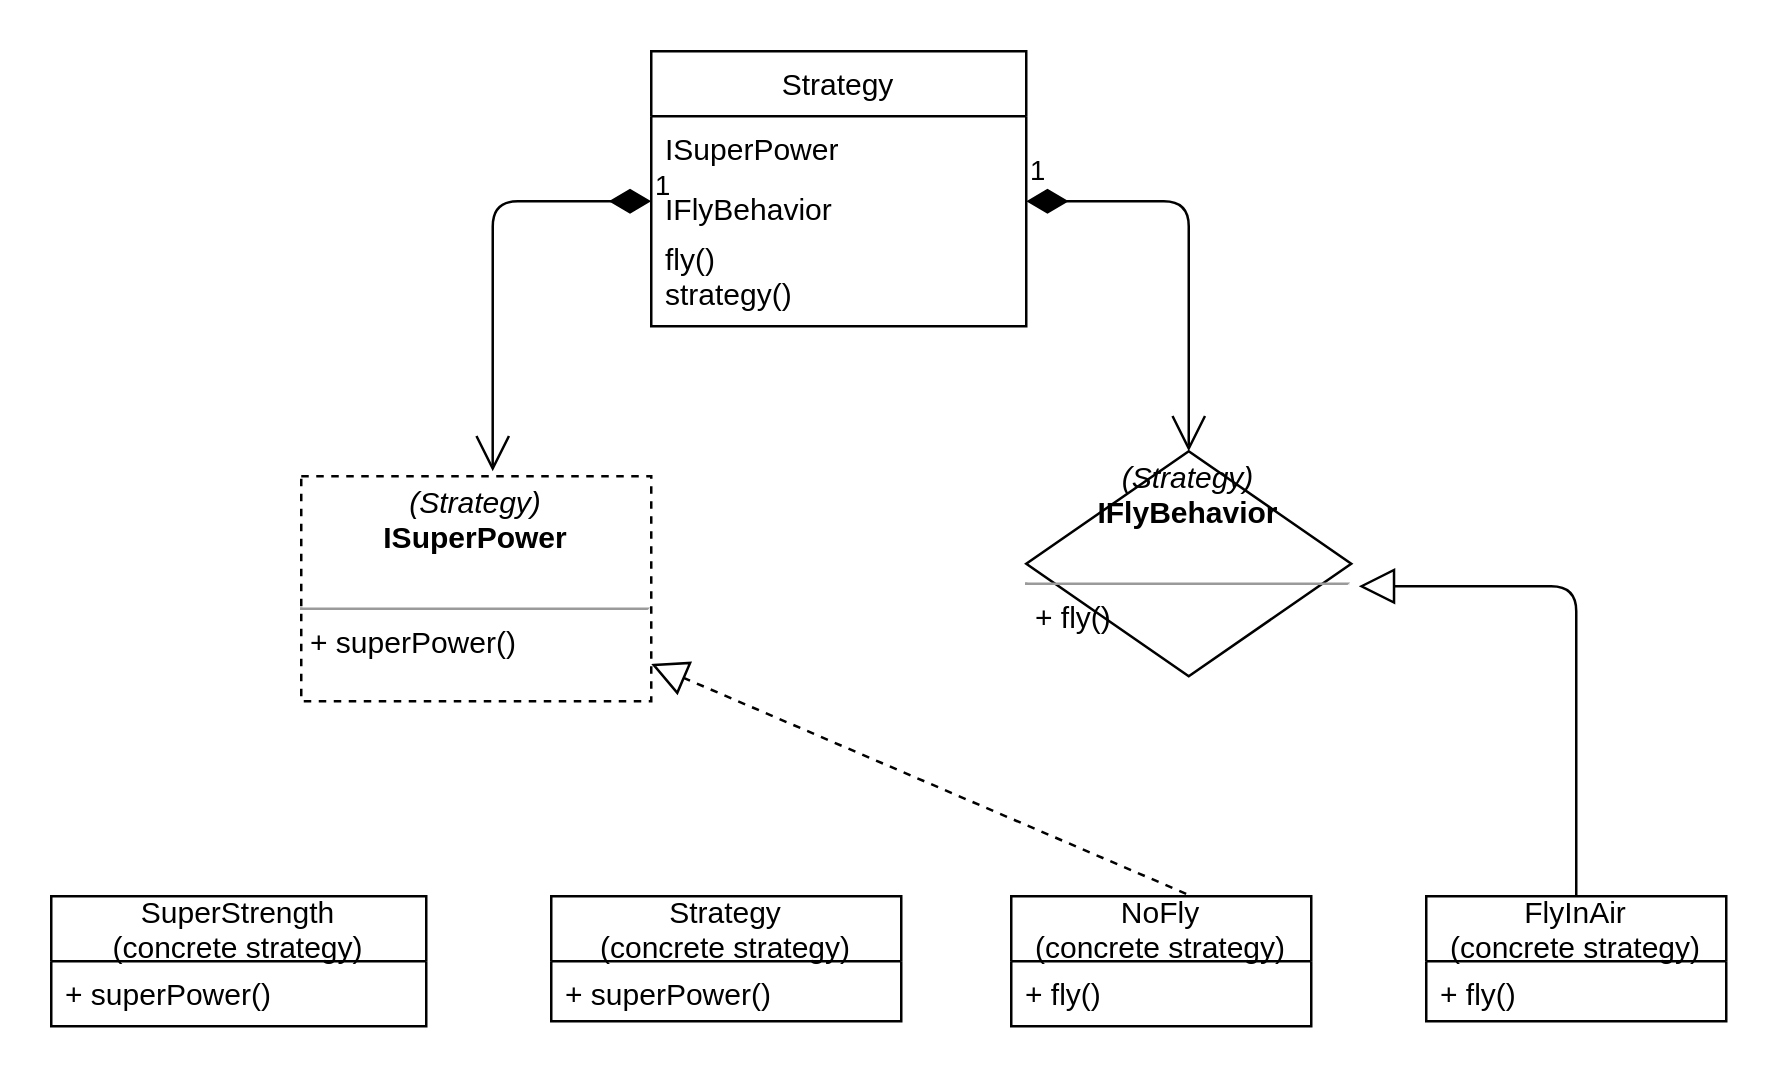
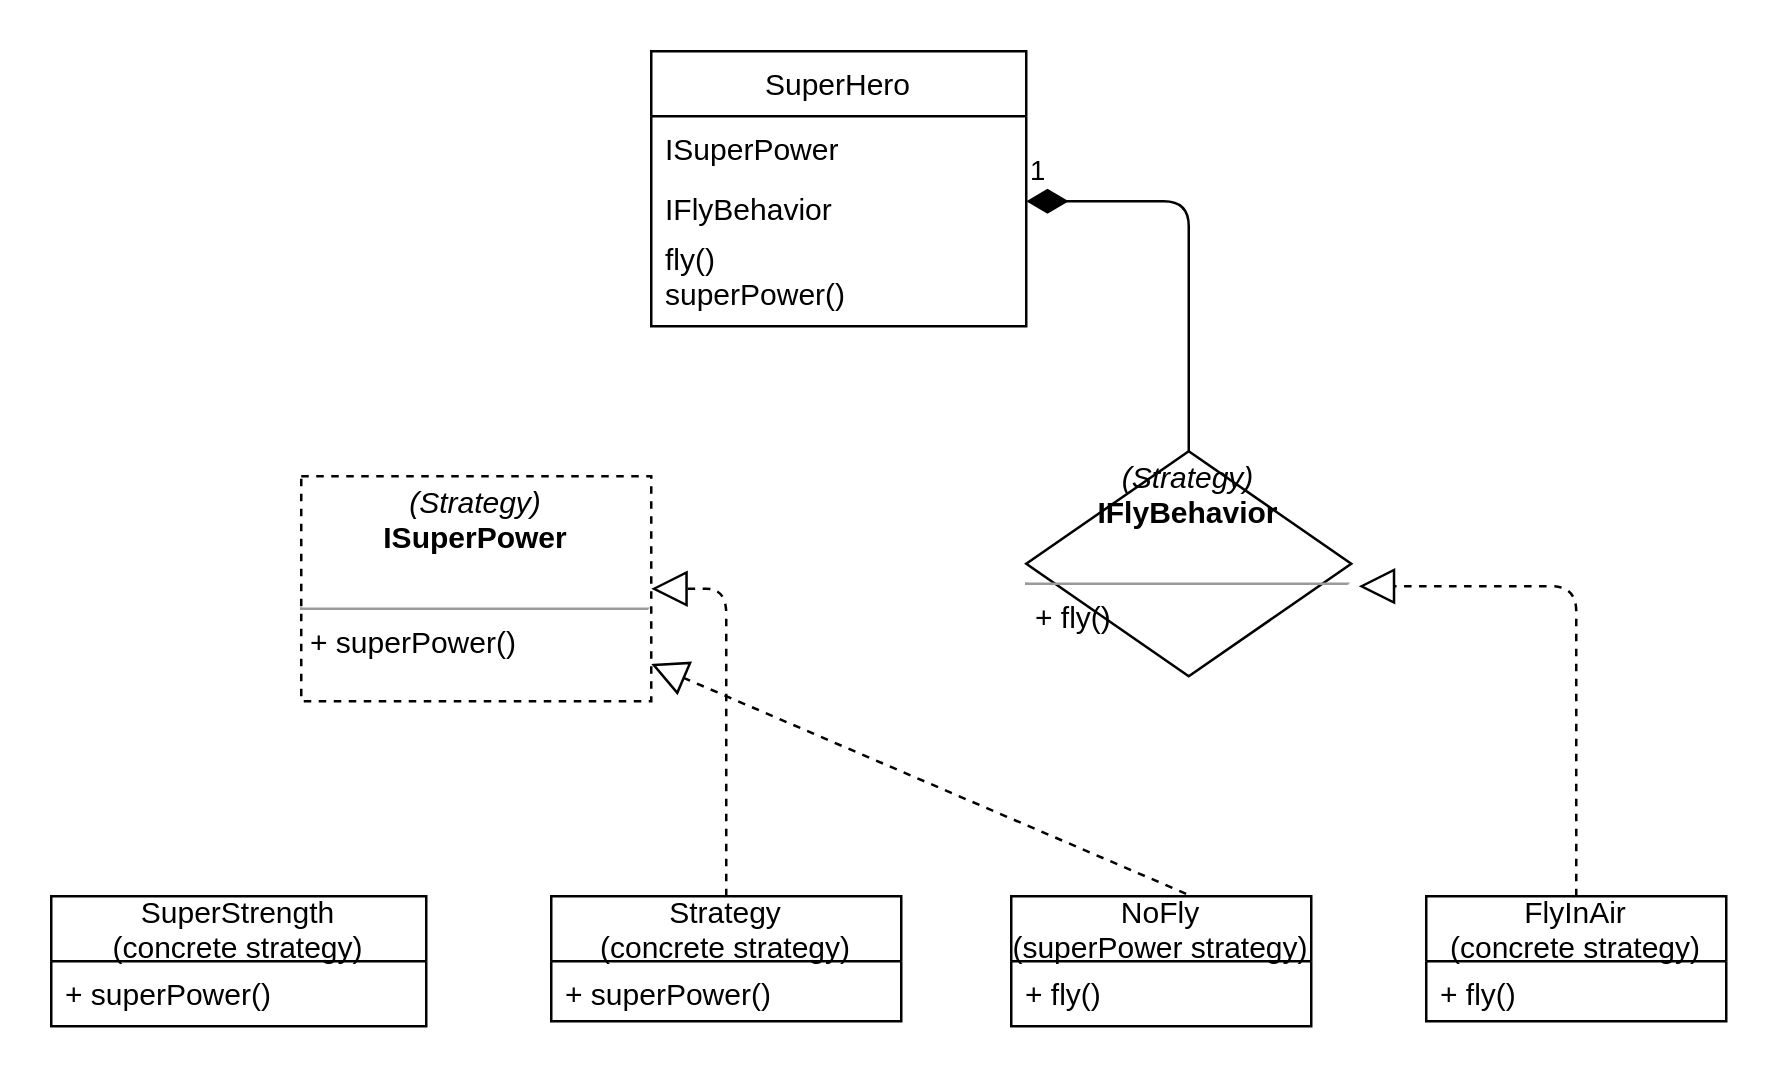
node "Strategy": label "Strategy" -> "SuperHero"
node "fly() strategy()": label "fly() strategy()" -> "fly() superPower()"
edge "IFlyBehavior" -- "(Strategy) ISuperPower + superPower()": removed, label "1"
edge "IFlyBehavior" -- "(Strategy) IFlyBehavior + fly()": arrowhead open -> none
edge "FlyInAir (concrete strategy)" -> "(Strategy) IFlyBehavior + fly()": style solid -> dashed
edge "Strategy (concrete strategy)" -> "(Strategy) ISuperPower + superPower()": added
node "NoFly (concrete strategy)": label "NoFly (concrete strategy)" -> "NoFly (superPower strategy)"
